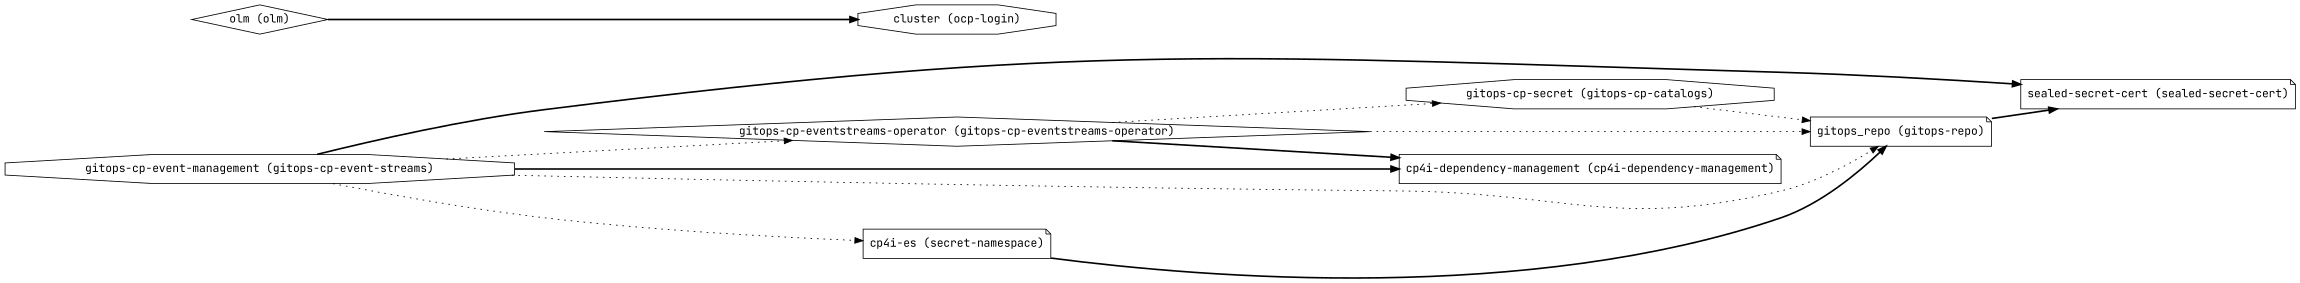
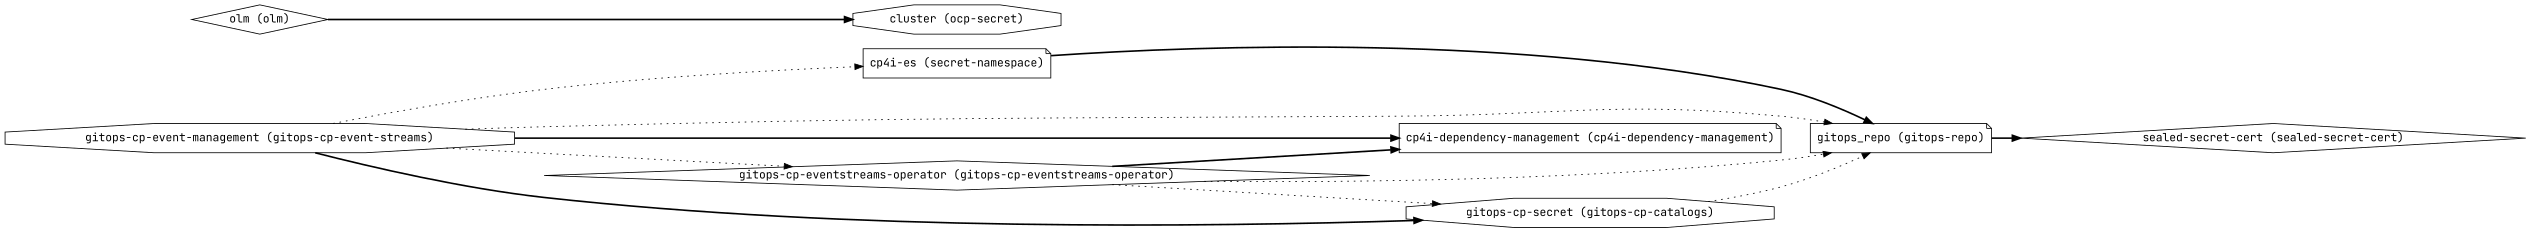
node "cluster (ocp-login)": label "cluster (ocp-login)" -> "cluster (ocp-secret)"
edge "gitops-cp-event-management (gitops-cp-event-streams)" -> "sealed-secret-cert (sealed-secret-cert)": now "gitops-cp-event-management (gitops-cp-event-streams)" -> "gitops-cp-secret (gitops-cp-catalogs)"
node "sealed-secret-cert (sealed-secret-cert)": shape note -> diamond
